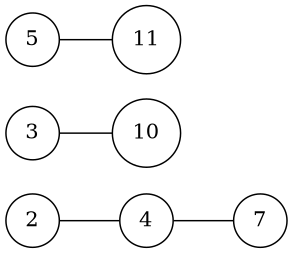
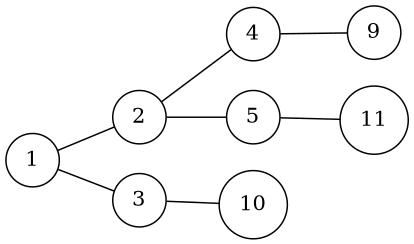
edge "2" -- "5": added
node "1": added
node "7": label "7" -> "9"
